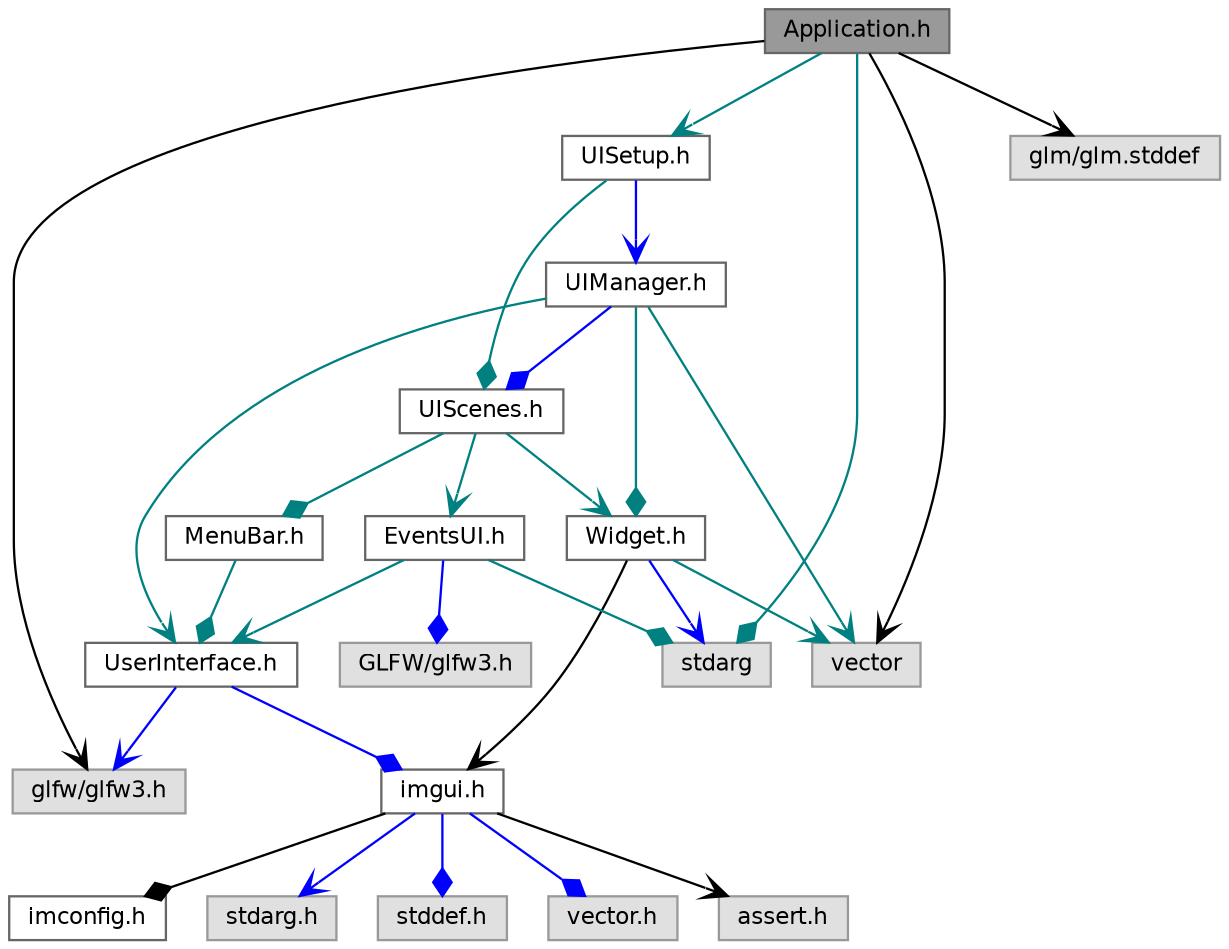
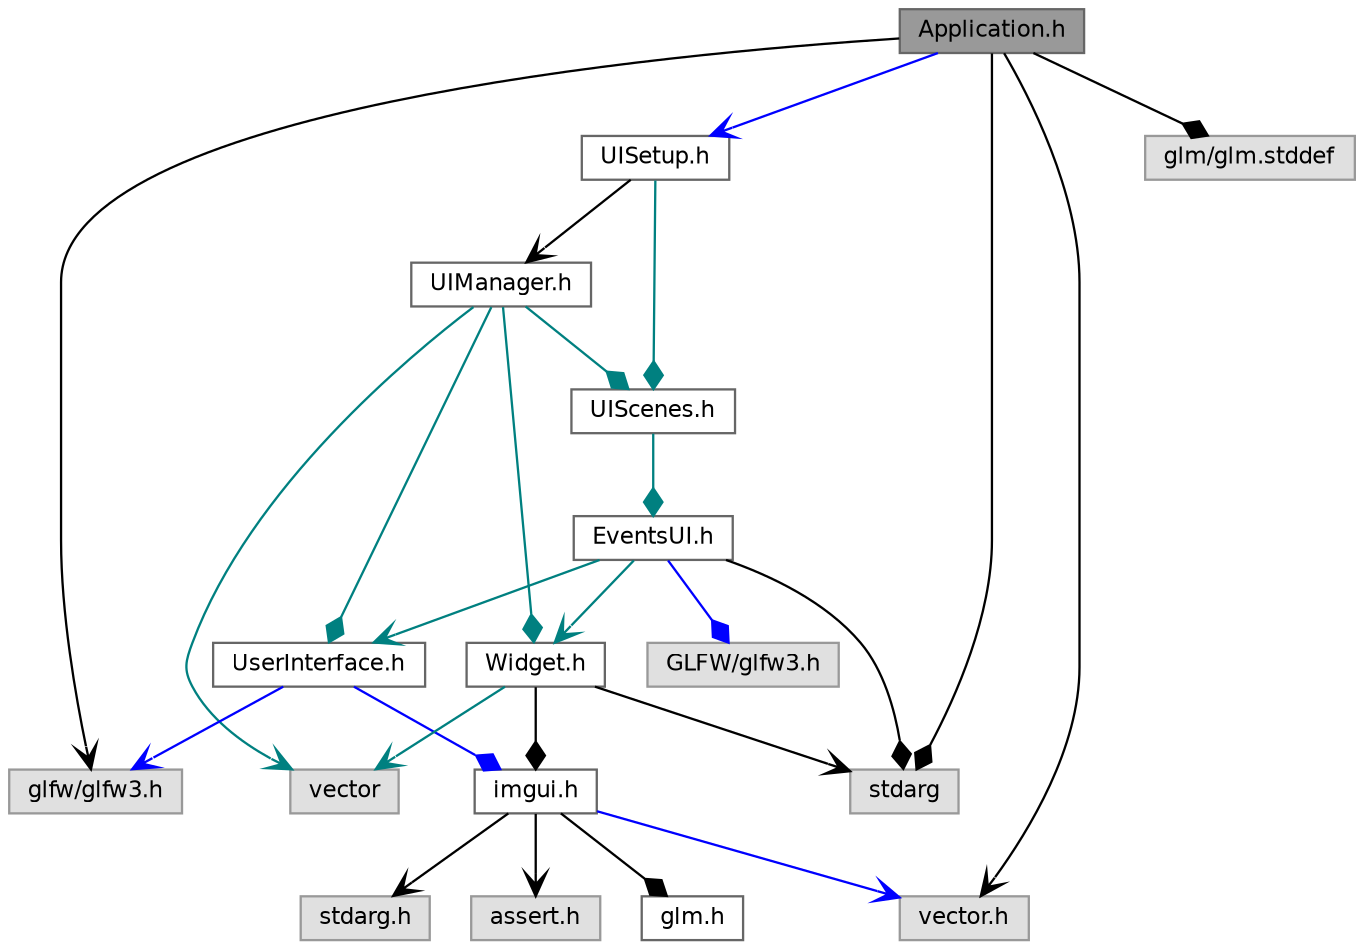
edge "Application.h" -> "UISetup.h": color teal -> blue
edge "Application.h" -> "glm/glm.stddef": arrowhead vee -> diamond
edge "UISetup.h" -> "UIManager.h": color blue -> black
edge "Application.h" -> "vector": now "Application.h" -> "vector.h"
edge "UIManager.h" -> "UIScenes.h": color blue -> teal
edge "Application.h" -> "stdarg": color teal -> black
edge "UIManager.h" -> "UserInterface.h": arrowhead vee -> diamond
edge "UIScenes.h" -> "EventsUI.h": arrowhead vee -> diamond
edge "UIScenes.h" -> "Widget.h": now "EventsUI.h" -> "Widget.h"
node "MenuBar.h": removed
edge "Widget.h" -> "stdarg": color blue -> black
edge "EventsUI.h" -> "stdarg": color teal -> black
edge "Widget.h" -> "imgui.h": arrowhead vee -> diamond
edge "imgui.h" -> "vector.h": arrowhead diamond -> vee
edge "imgui.h" -> "stdarg.h": color blue -> black
node "imconfig.h": label "imconfig.h" -> "glm.h"
node "stddef.h": removed
